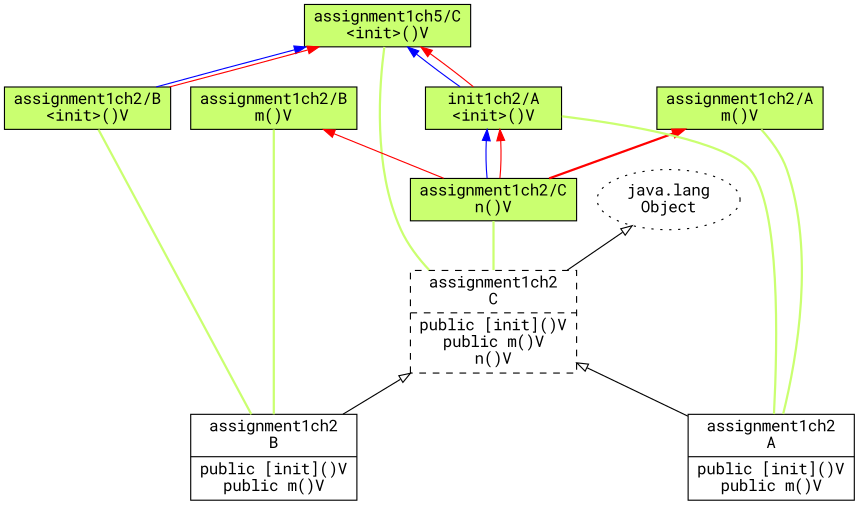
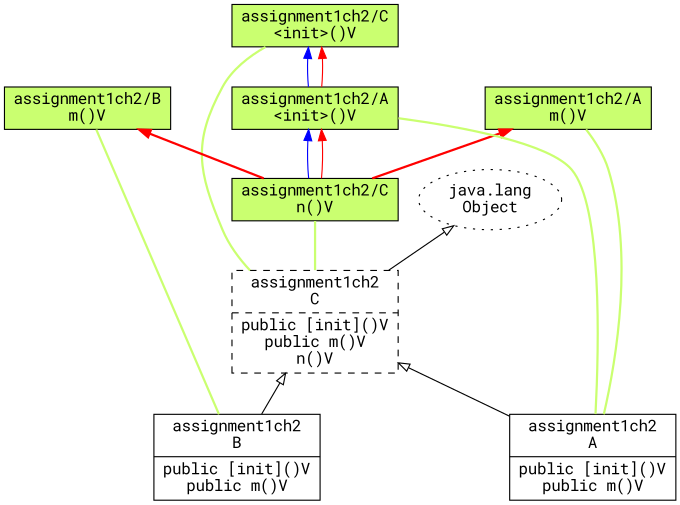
node "assignment1ch5/C <init>()V": label "assignment1ch5/C <init>()V" -> "assignment1ch2/C <init>()V"
node "assignment1ch2/B <init>()V": removed
node "init1ch2/A <init>()V": label "init1ch2/A <init>()V" -> "assignment1ch2/A <init>()V"
edge "assignment1ch2/C n()V" -> "assignment1ch2/B m()V": style solid -> bold
